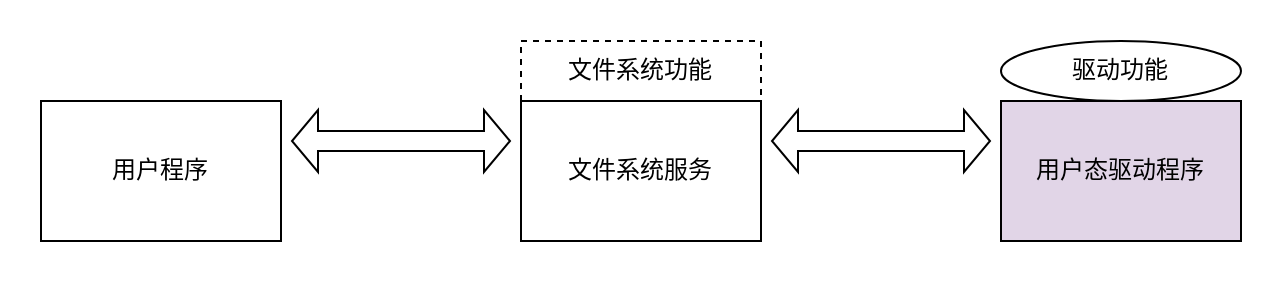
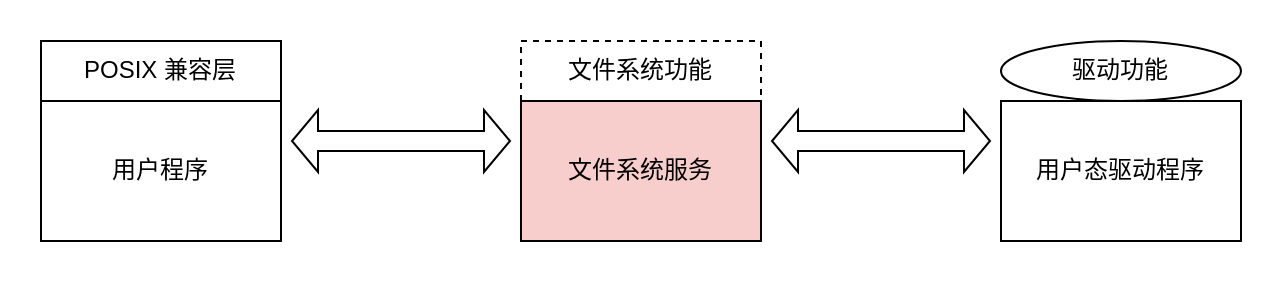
node "POSIX 兼容层": added
node "文件系统服务": fillcolor #ffffff -> #f8cecc
node "用户态驱动程序": fillcolor #e1d5e7 -> #ffffff
